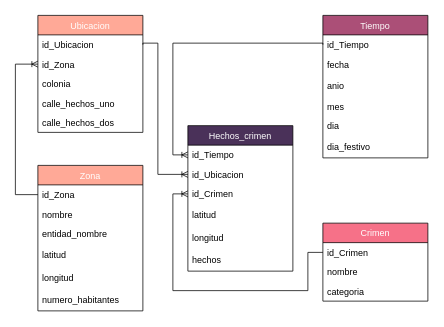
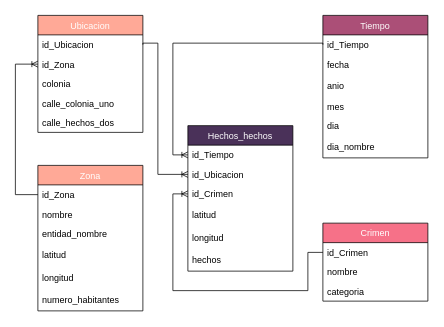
node "calle_hechos_uno": label "calle_hechos_uno" -> "calle_colonia_uno"
node "Hechos_crimen": label "Hechos_crimen" -> "Hechos_hechos"
node "dia_festivo": label "dia_festivo" -> "dia_nombre"
